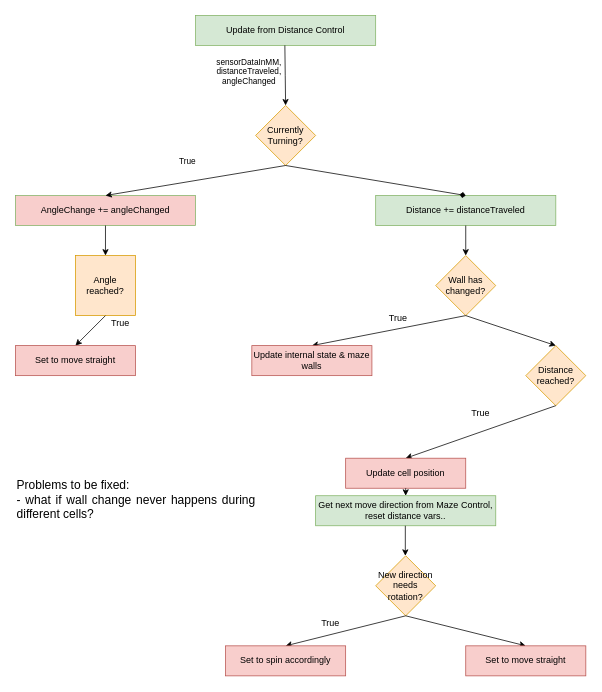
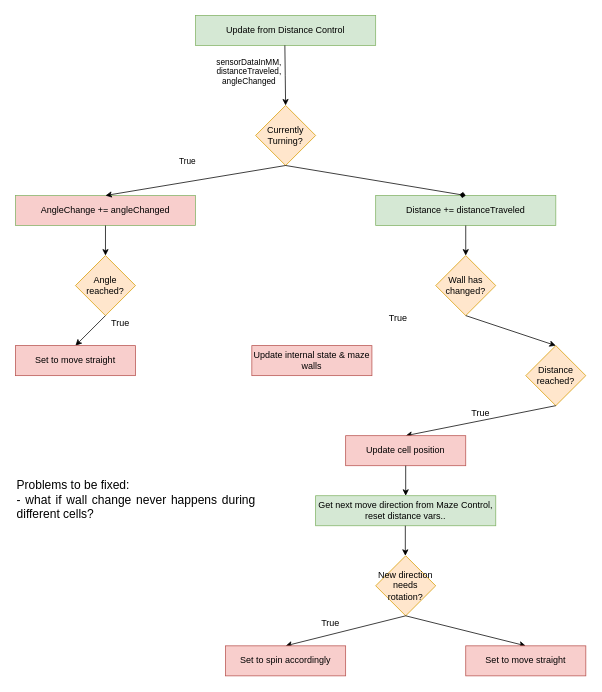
node "Angle reached?": shape rectangle -> diamond
edge "Wall has changed?" -> "Update internal state & maze walls": removed
node "Update cell position": moved (405, 473) -> (405, 450)
